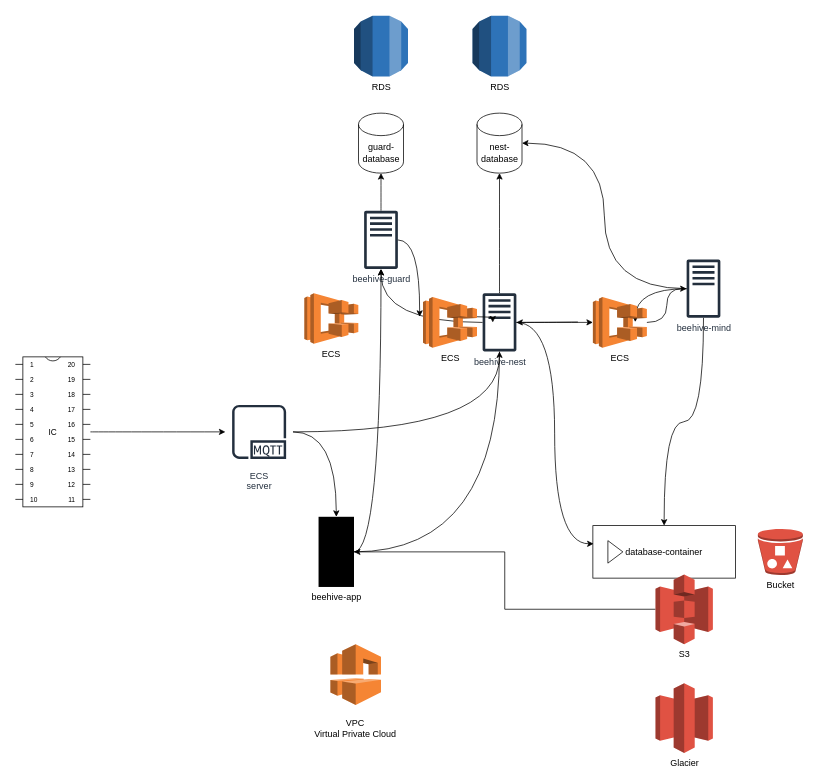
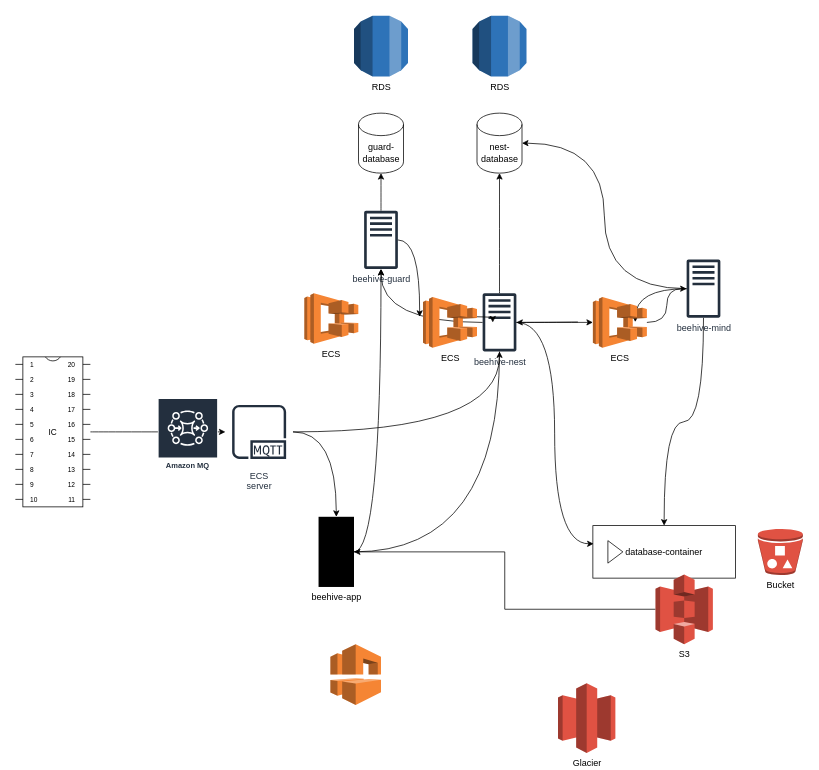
node "Amazon MQ": added
node "Glacier": moved (684, 718) -> (587, 718)
node "VPC Virtual Private Cloud": removed
